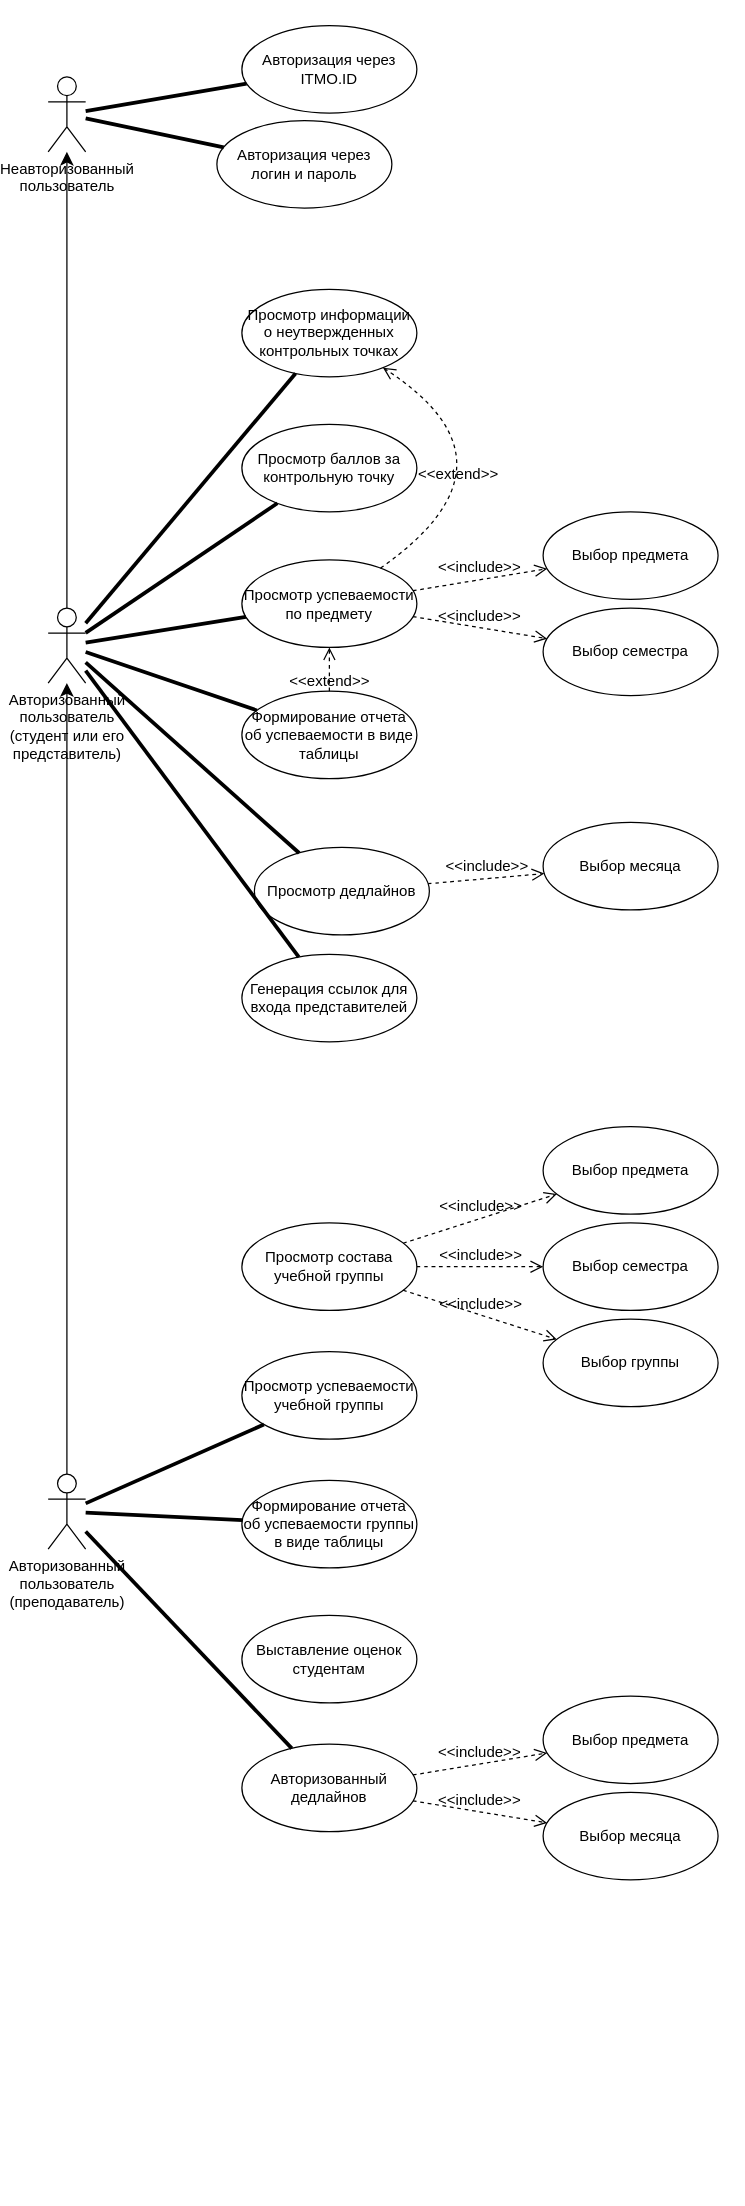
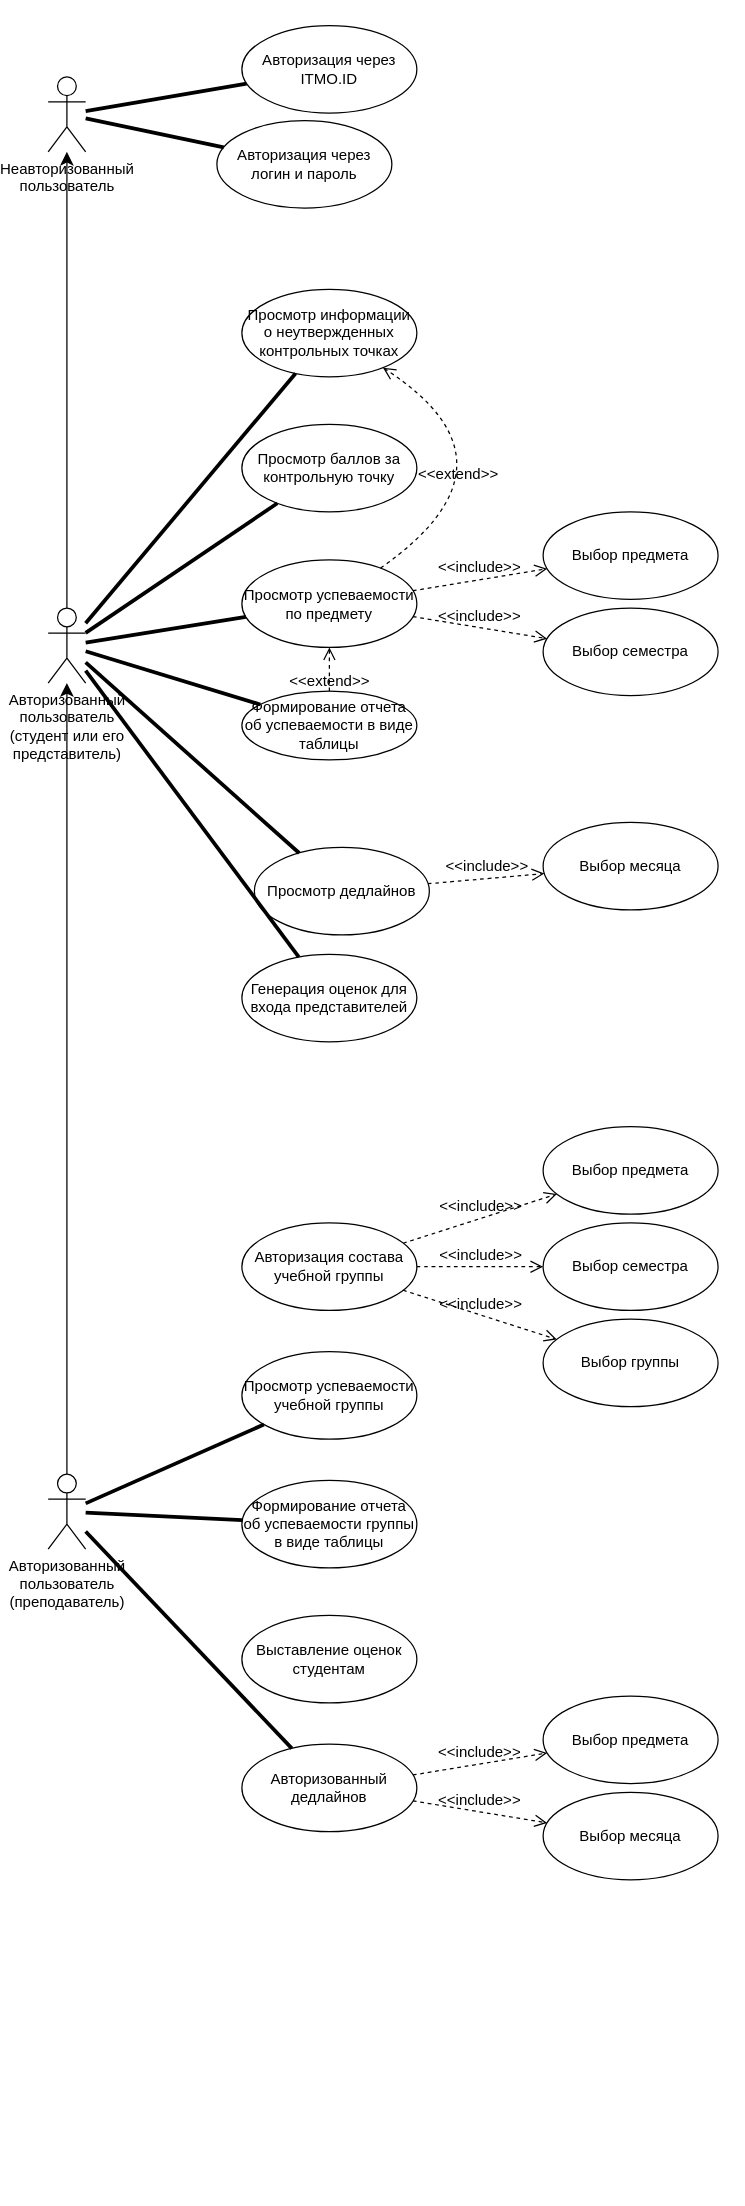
node "Формирование отчета об успеваемости в виде таблицы": size 175x88 -> 175x69
node "Генерация ссылок для входа представителей": label "Генерация ссылок для входа представителей" -> "Генерация оценок для входа представителей"
node "Просмотр состава учебной группы": label "Просмотр состава учебной группы" -> "Авторизация состава учебной группы"
